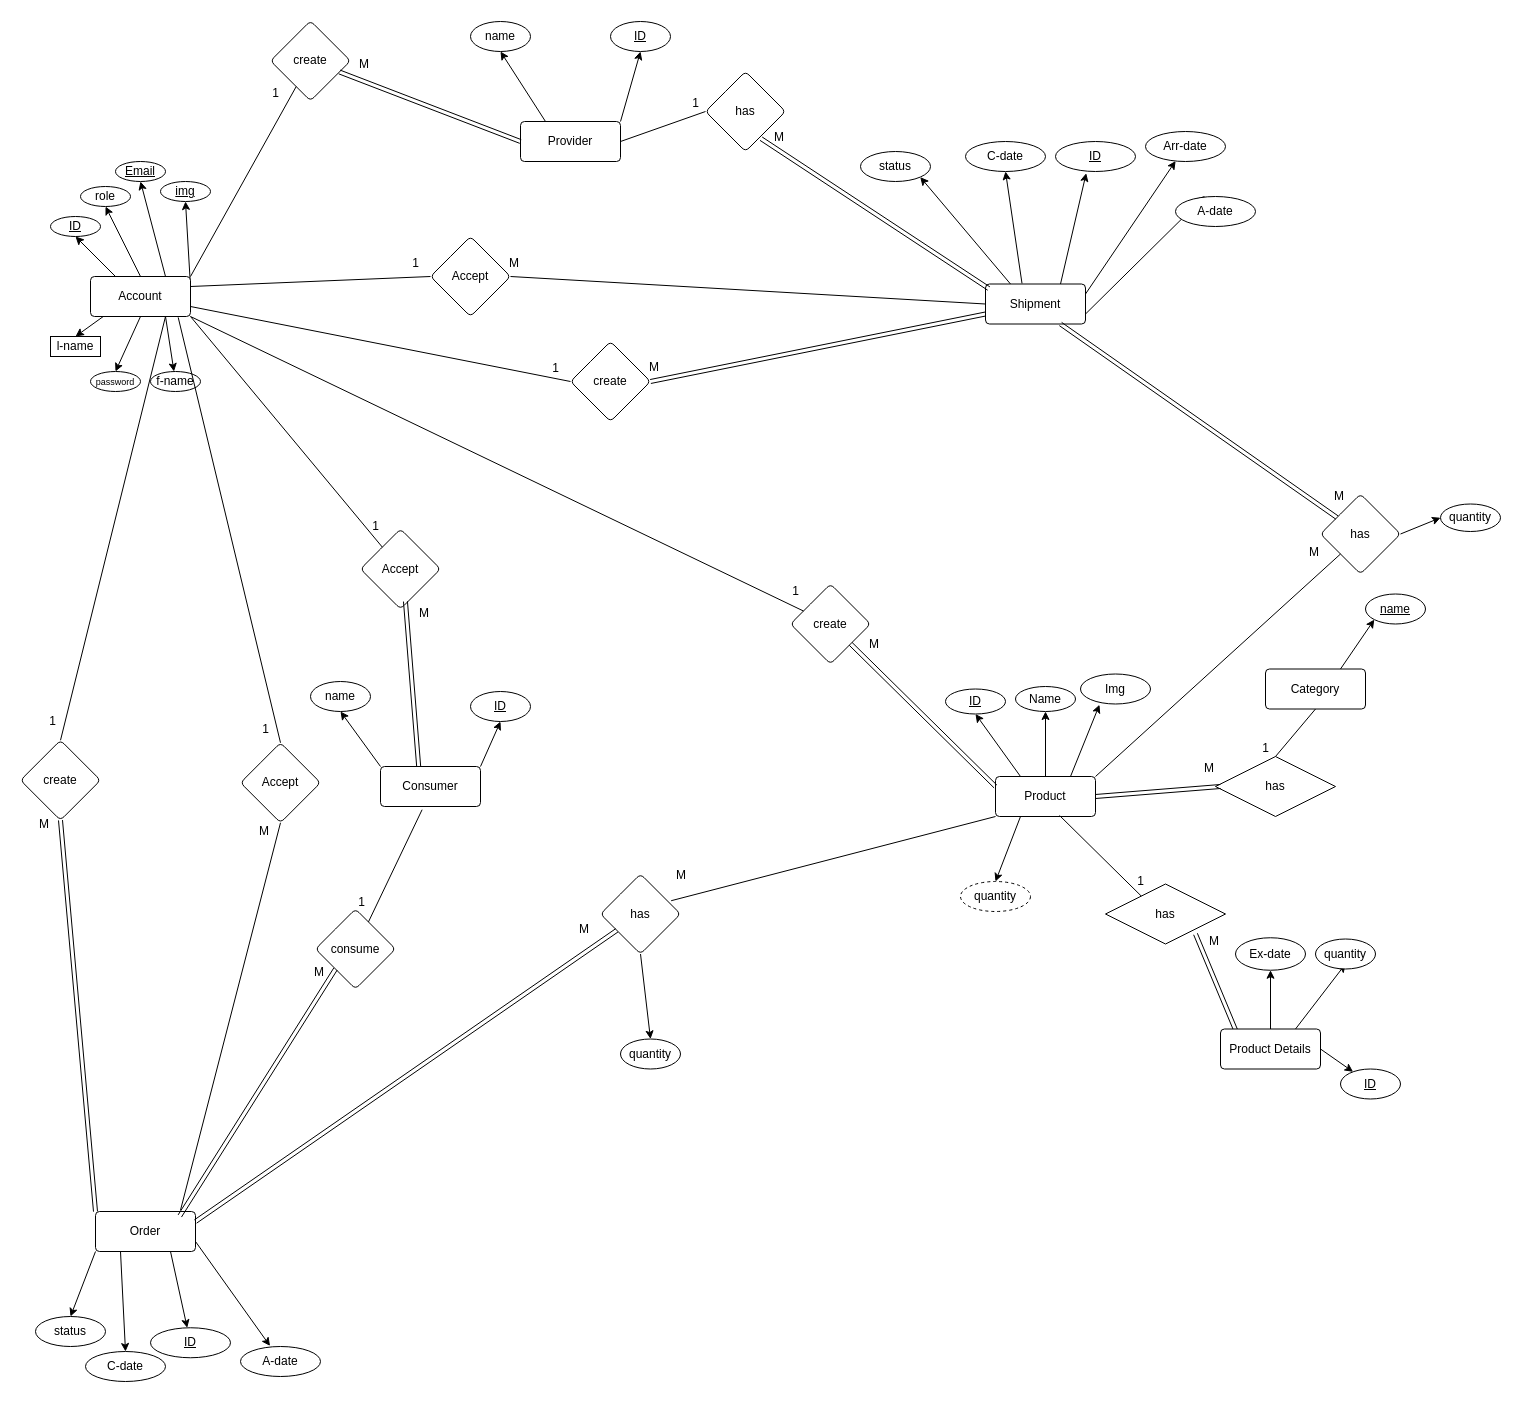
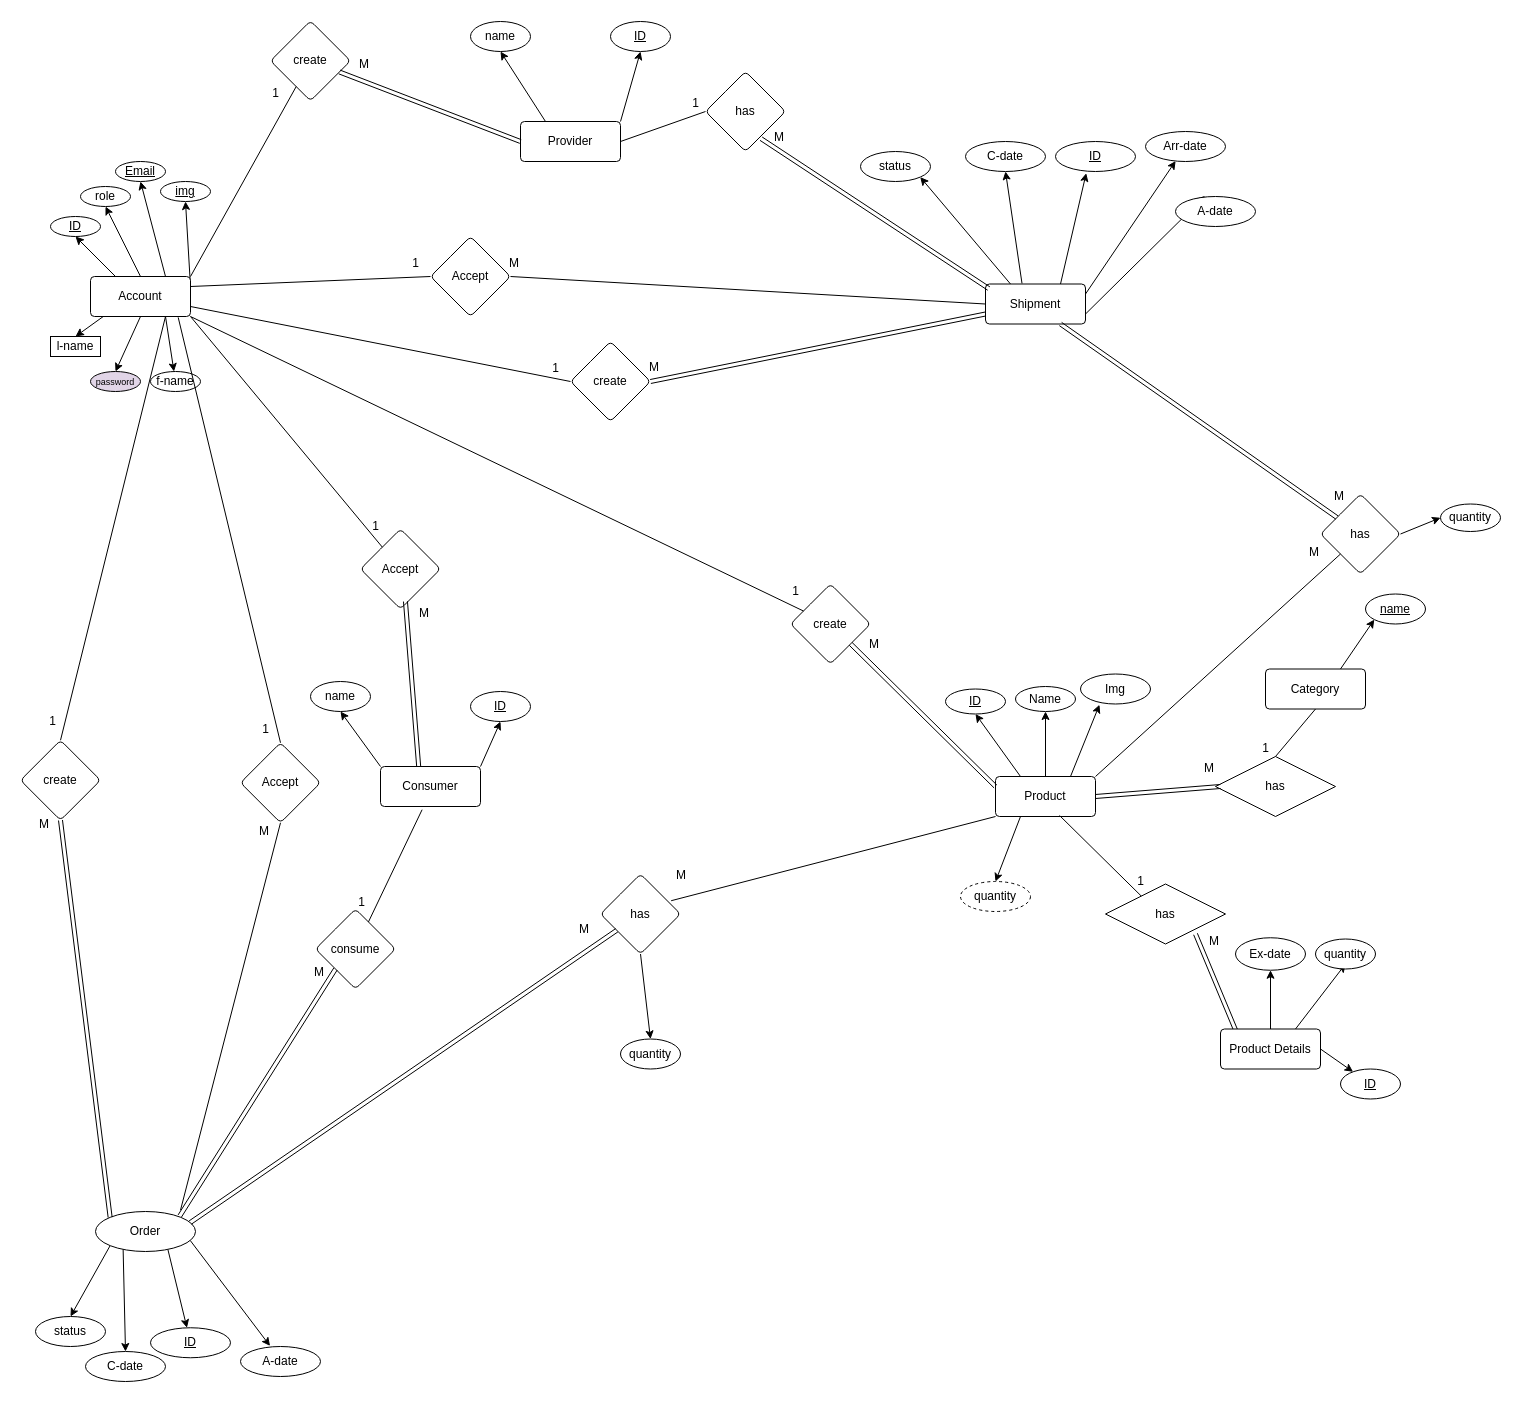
node "password": fillcolor #ffffff -> #e1d5e7
node "Order": shape rounded rectangle -> ellipse
